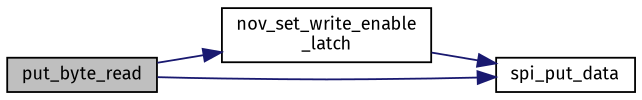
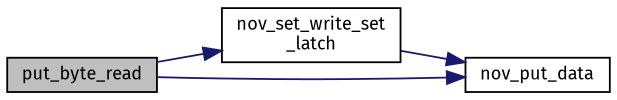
node "nov_set_write_enable _latch": label "nov_set_write_enable _latch" -> "nov_set_write_set _latch"
node "spi_put_data": label "spi_put_data" -> "nov_put_data"
